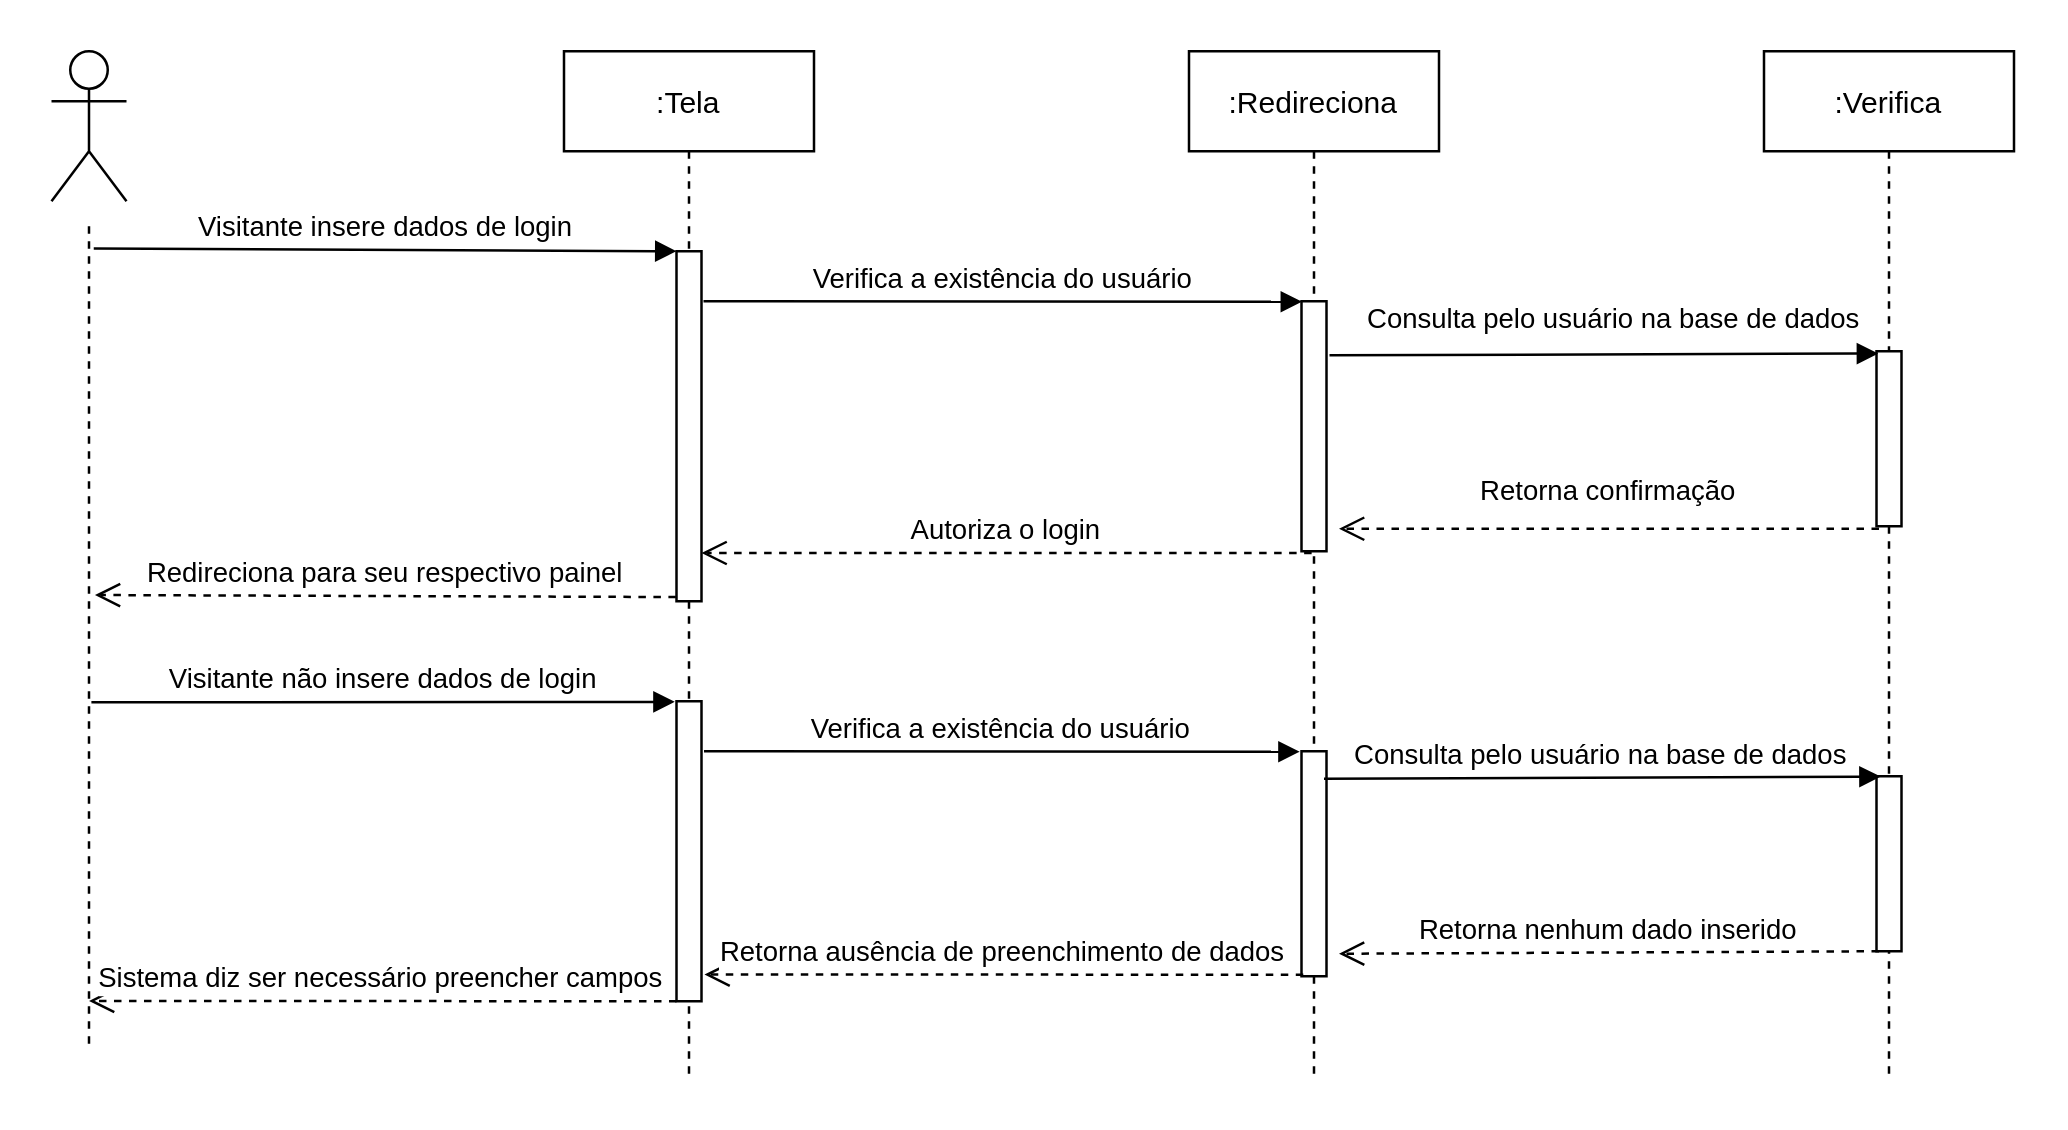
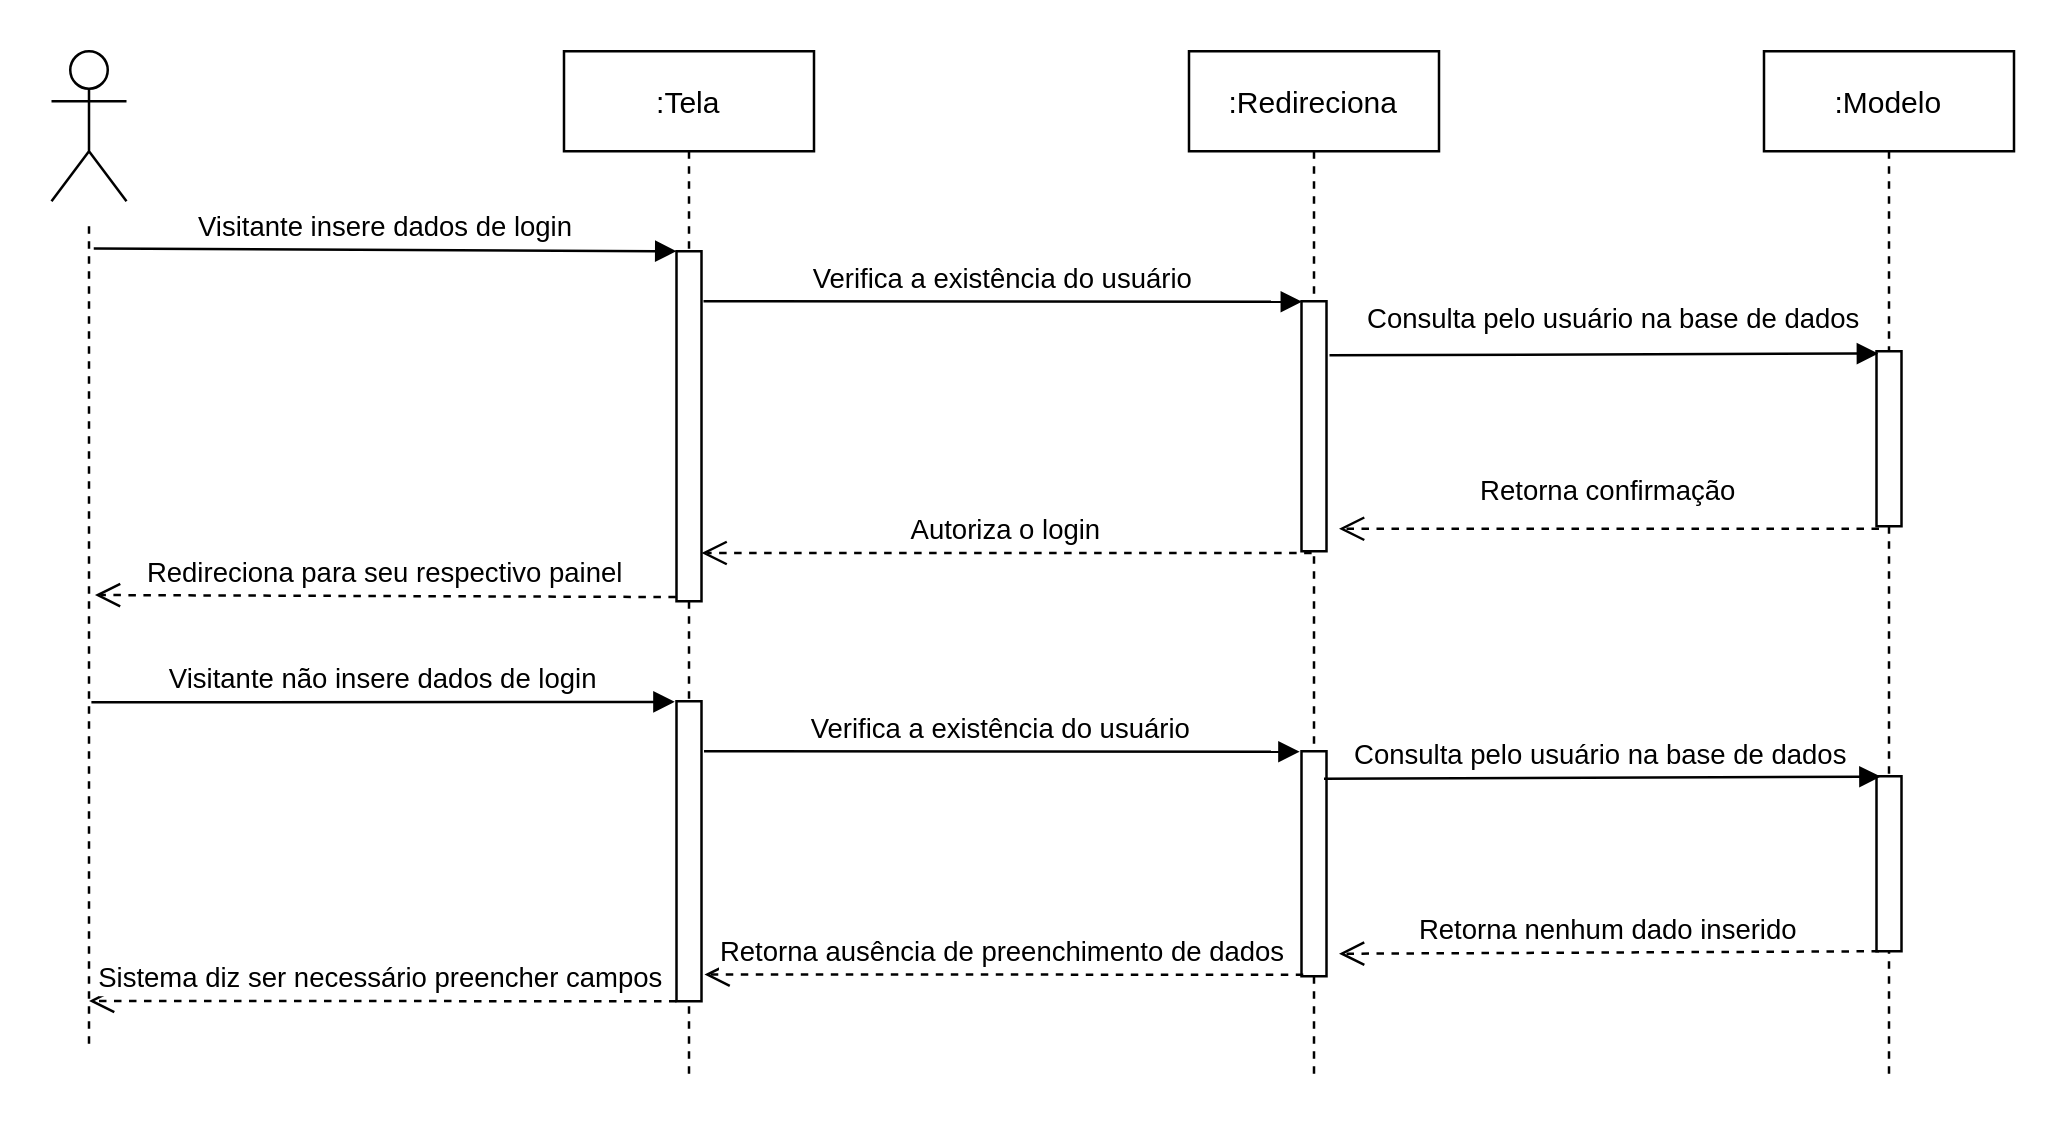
node ":Verifica": label ":Verifica" -> ":Modelo"
